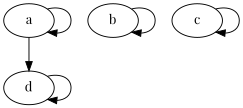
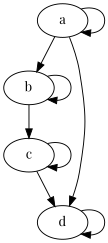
edge "a" -> "b": added
edge "b" -> "c": added
edge "c" -> "d": added
